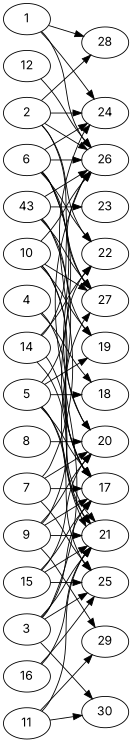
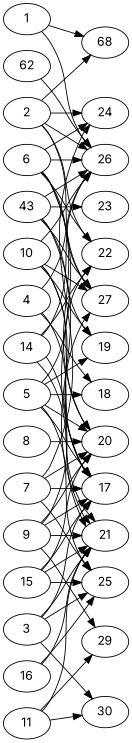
node "28": label "28" -> "68"
edge "1" -> "24": removed
node "12": label "12" -> "62"
edge "3" -> "26": now "4" -> "26"
edge "5" -> "21": now "5" -> "20"
